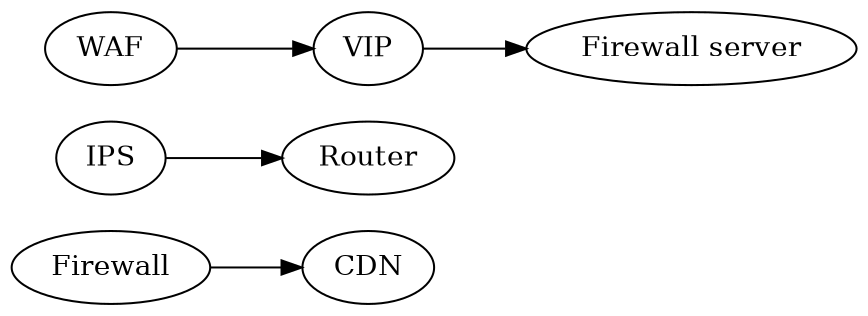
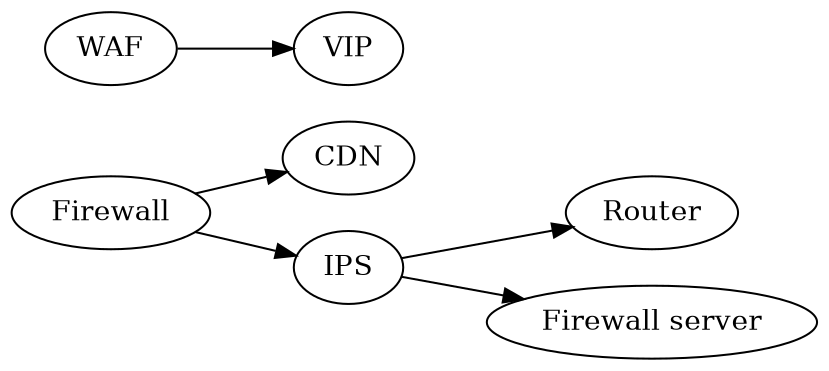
edge "VIP" -> "Firewall server": now "IPS" -> "Firewall server"
edge "Firewall" -> "IPS": added
